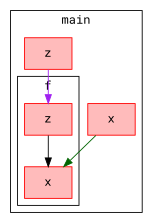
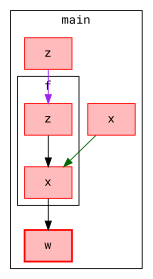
node "w": added
